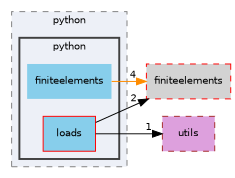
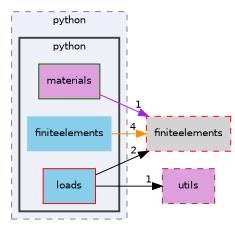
node "materials": added
